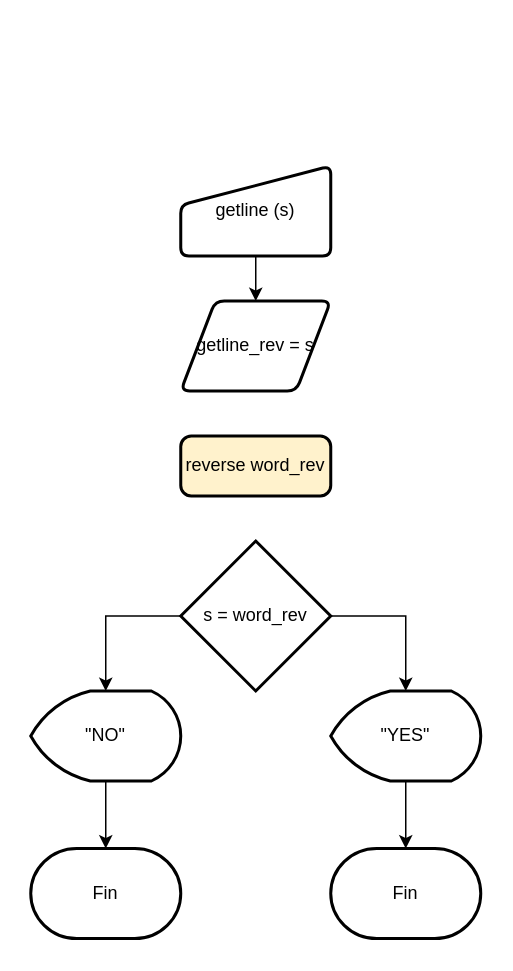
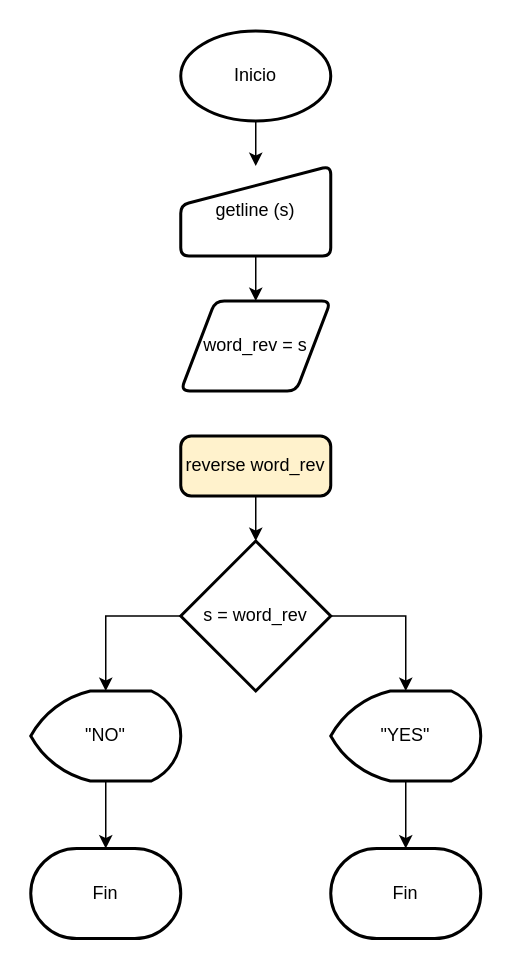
node "Inicio": added
edge "Inicio" -> "getline (s)": added
node "getline_rev = s": label "getline_rev = s" -> "word_rev = s"
edge "reverse word_rev" -> "s = word_rev": added
